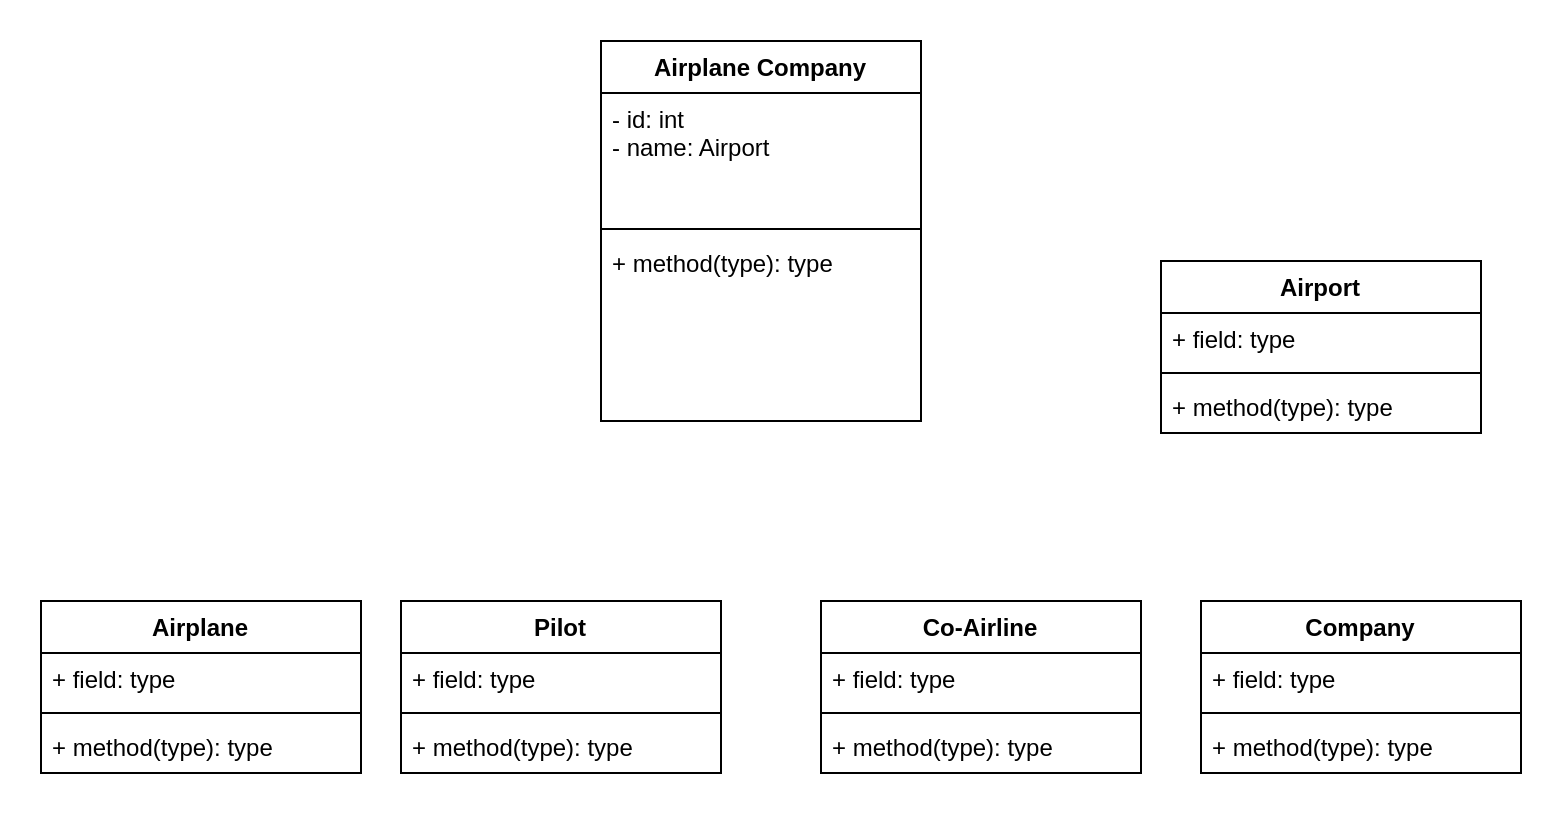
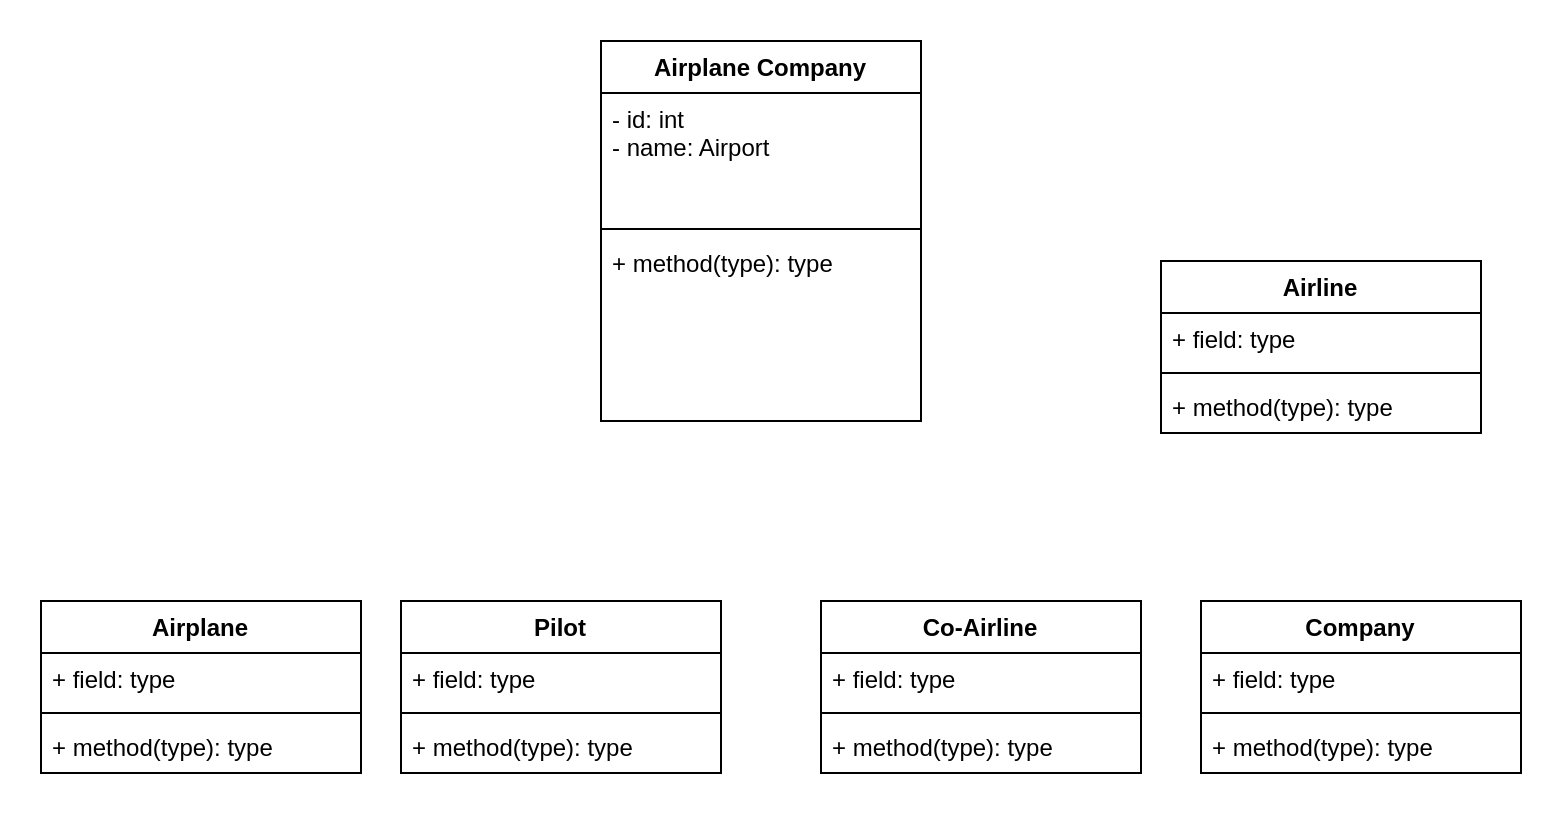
node "Airport": label "Airport" -> "Airline"
